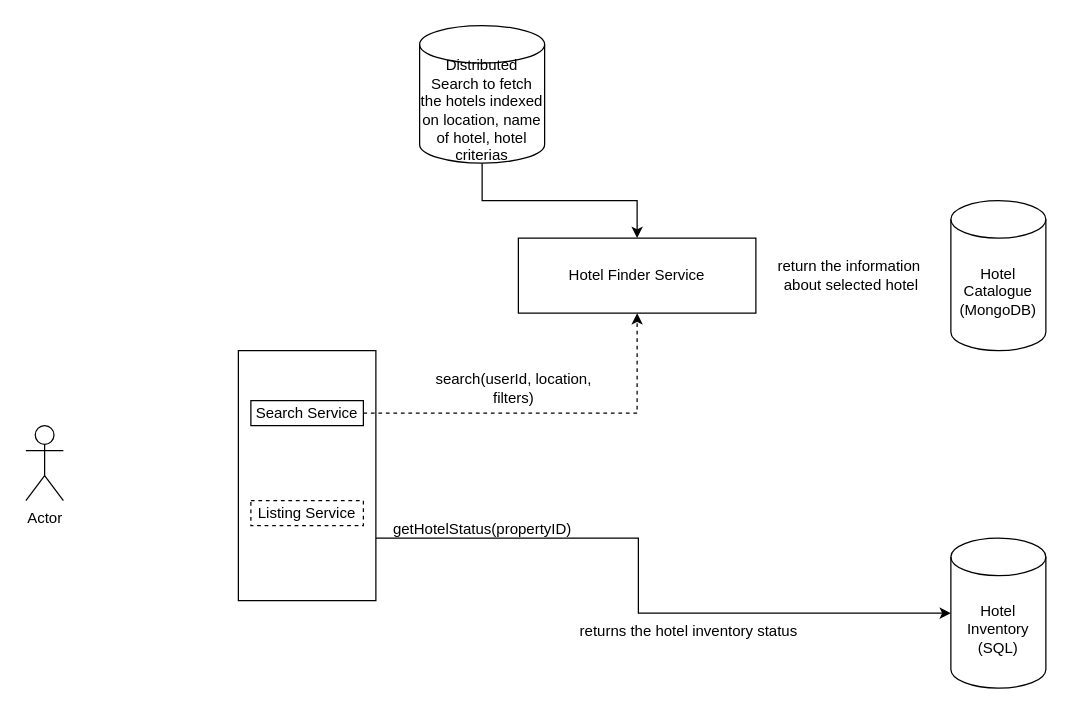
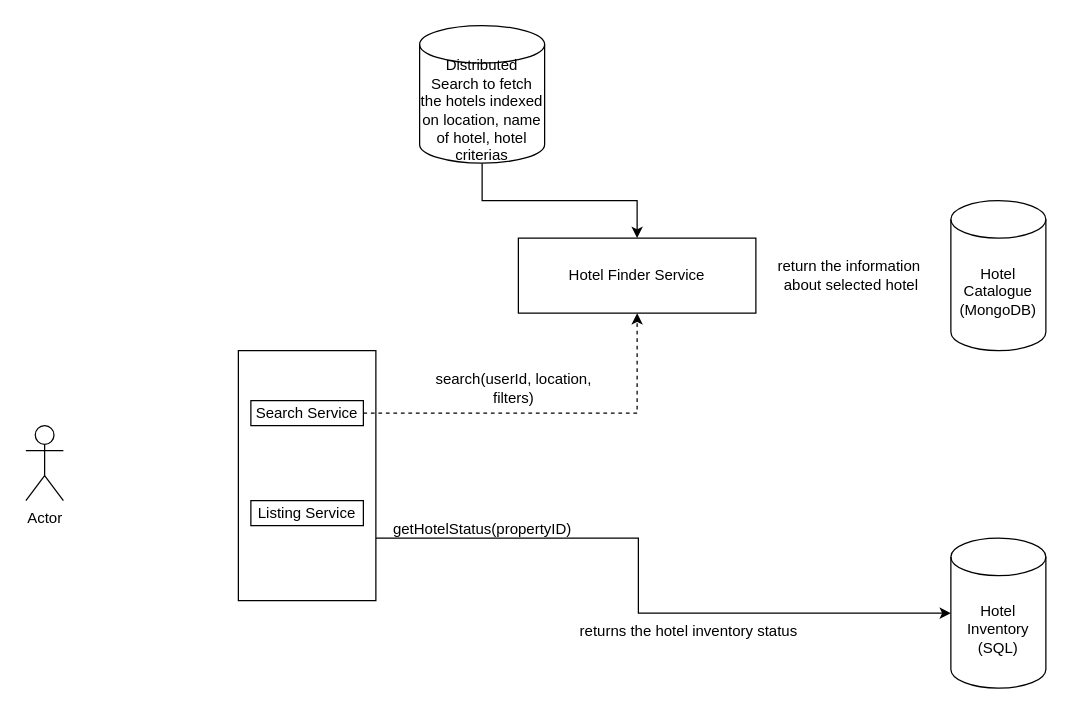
node "Listing Service": style dashed -> solid
